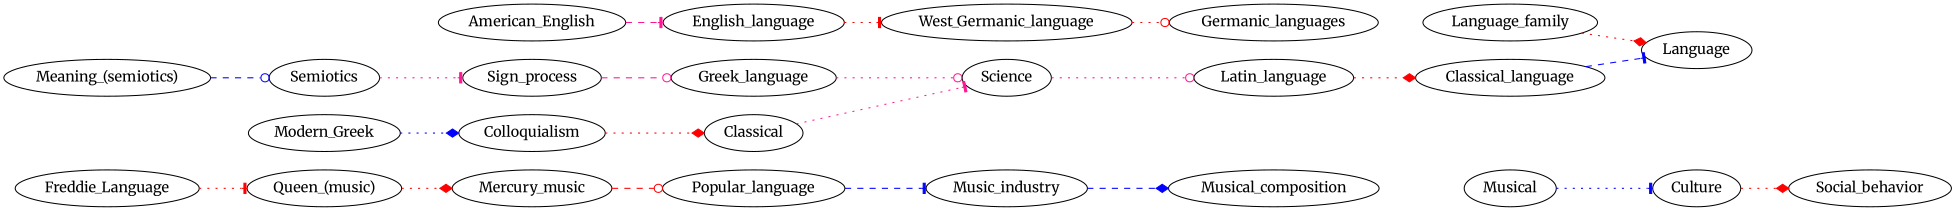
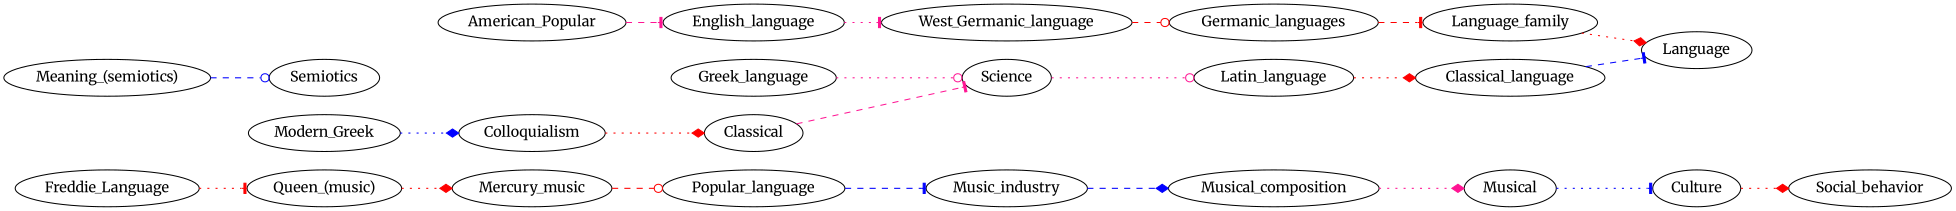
node "American_English": label "American_English" -> "American_Popular"
edge "English_language" -> "West_Germanic_language": color red -> deeppink
edge "West_Germanic_language" -> "Germanic_languages": style dotted -> dashed
edge "Germanic_languages" -> "Language_family": added
node "Sign_process": removed
edge "Classical" -> "Science": style dotted -> dashed
edge "Musical_composition" -> "Musical": added
